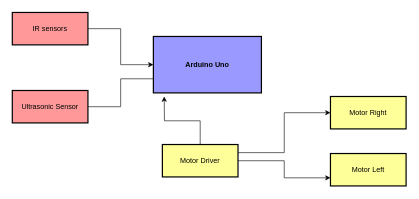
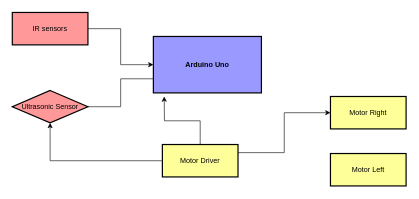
node "Ultrasonic Sensor": shape rectangle -> diamond
edge "Motor Driver" -> "Motor Left": now "Motor Driver" -> "Ultrasonic Sensor"
